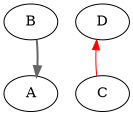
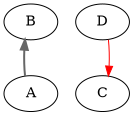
edge "B" -> "A": reversed
edge "C" -> "D": reversed
